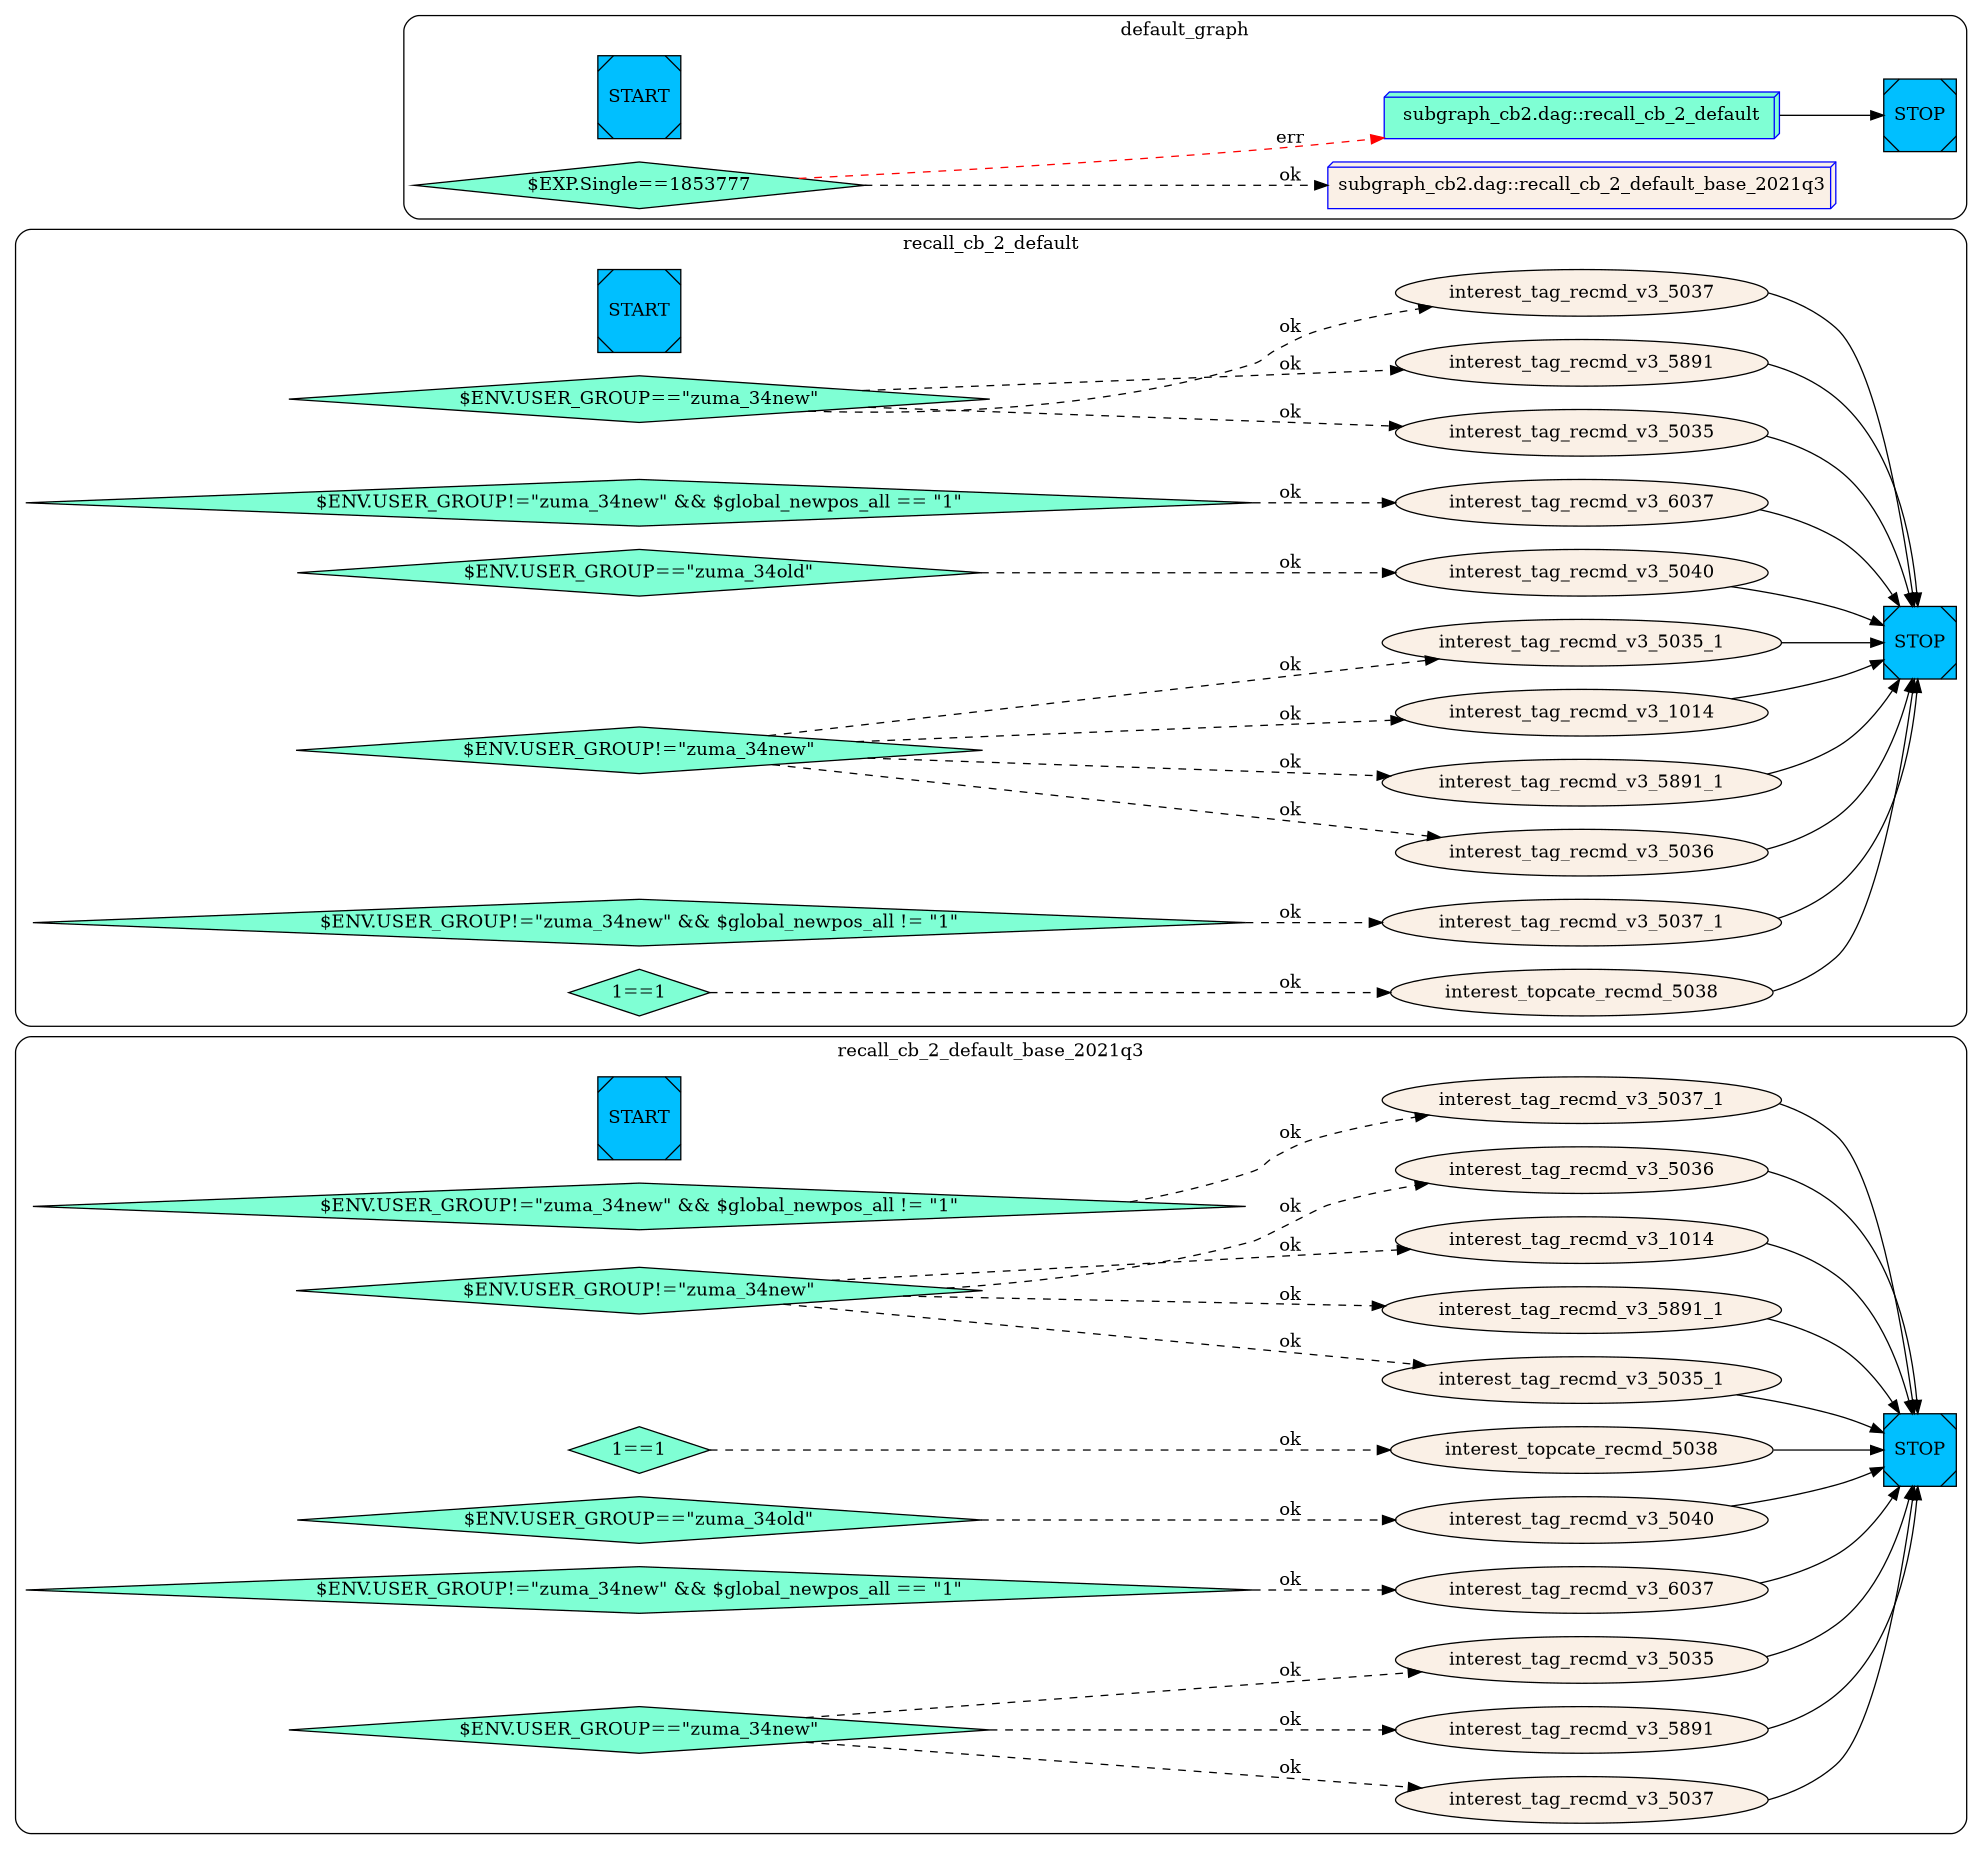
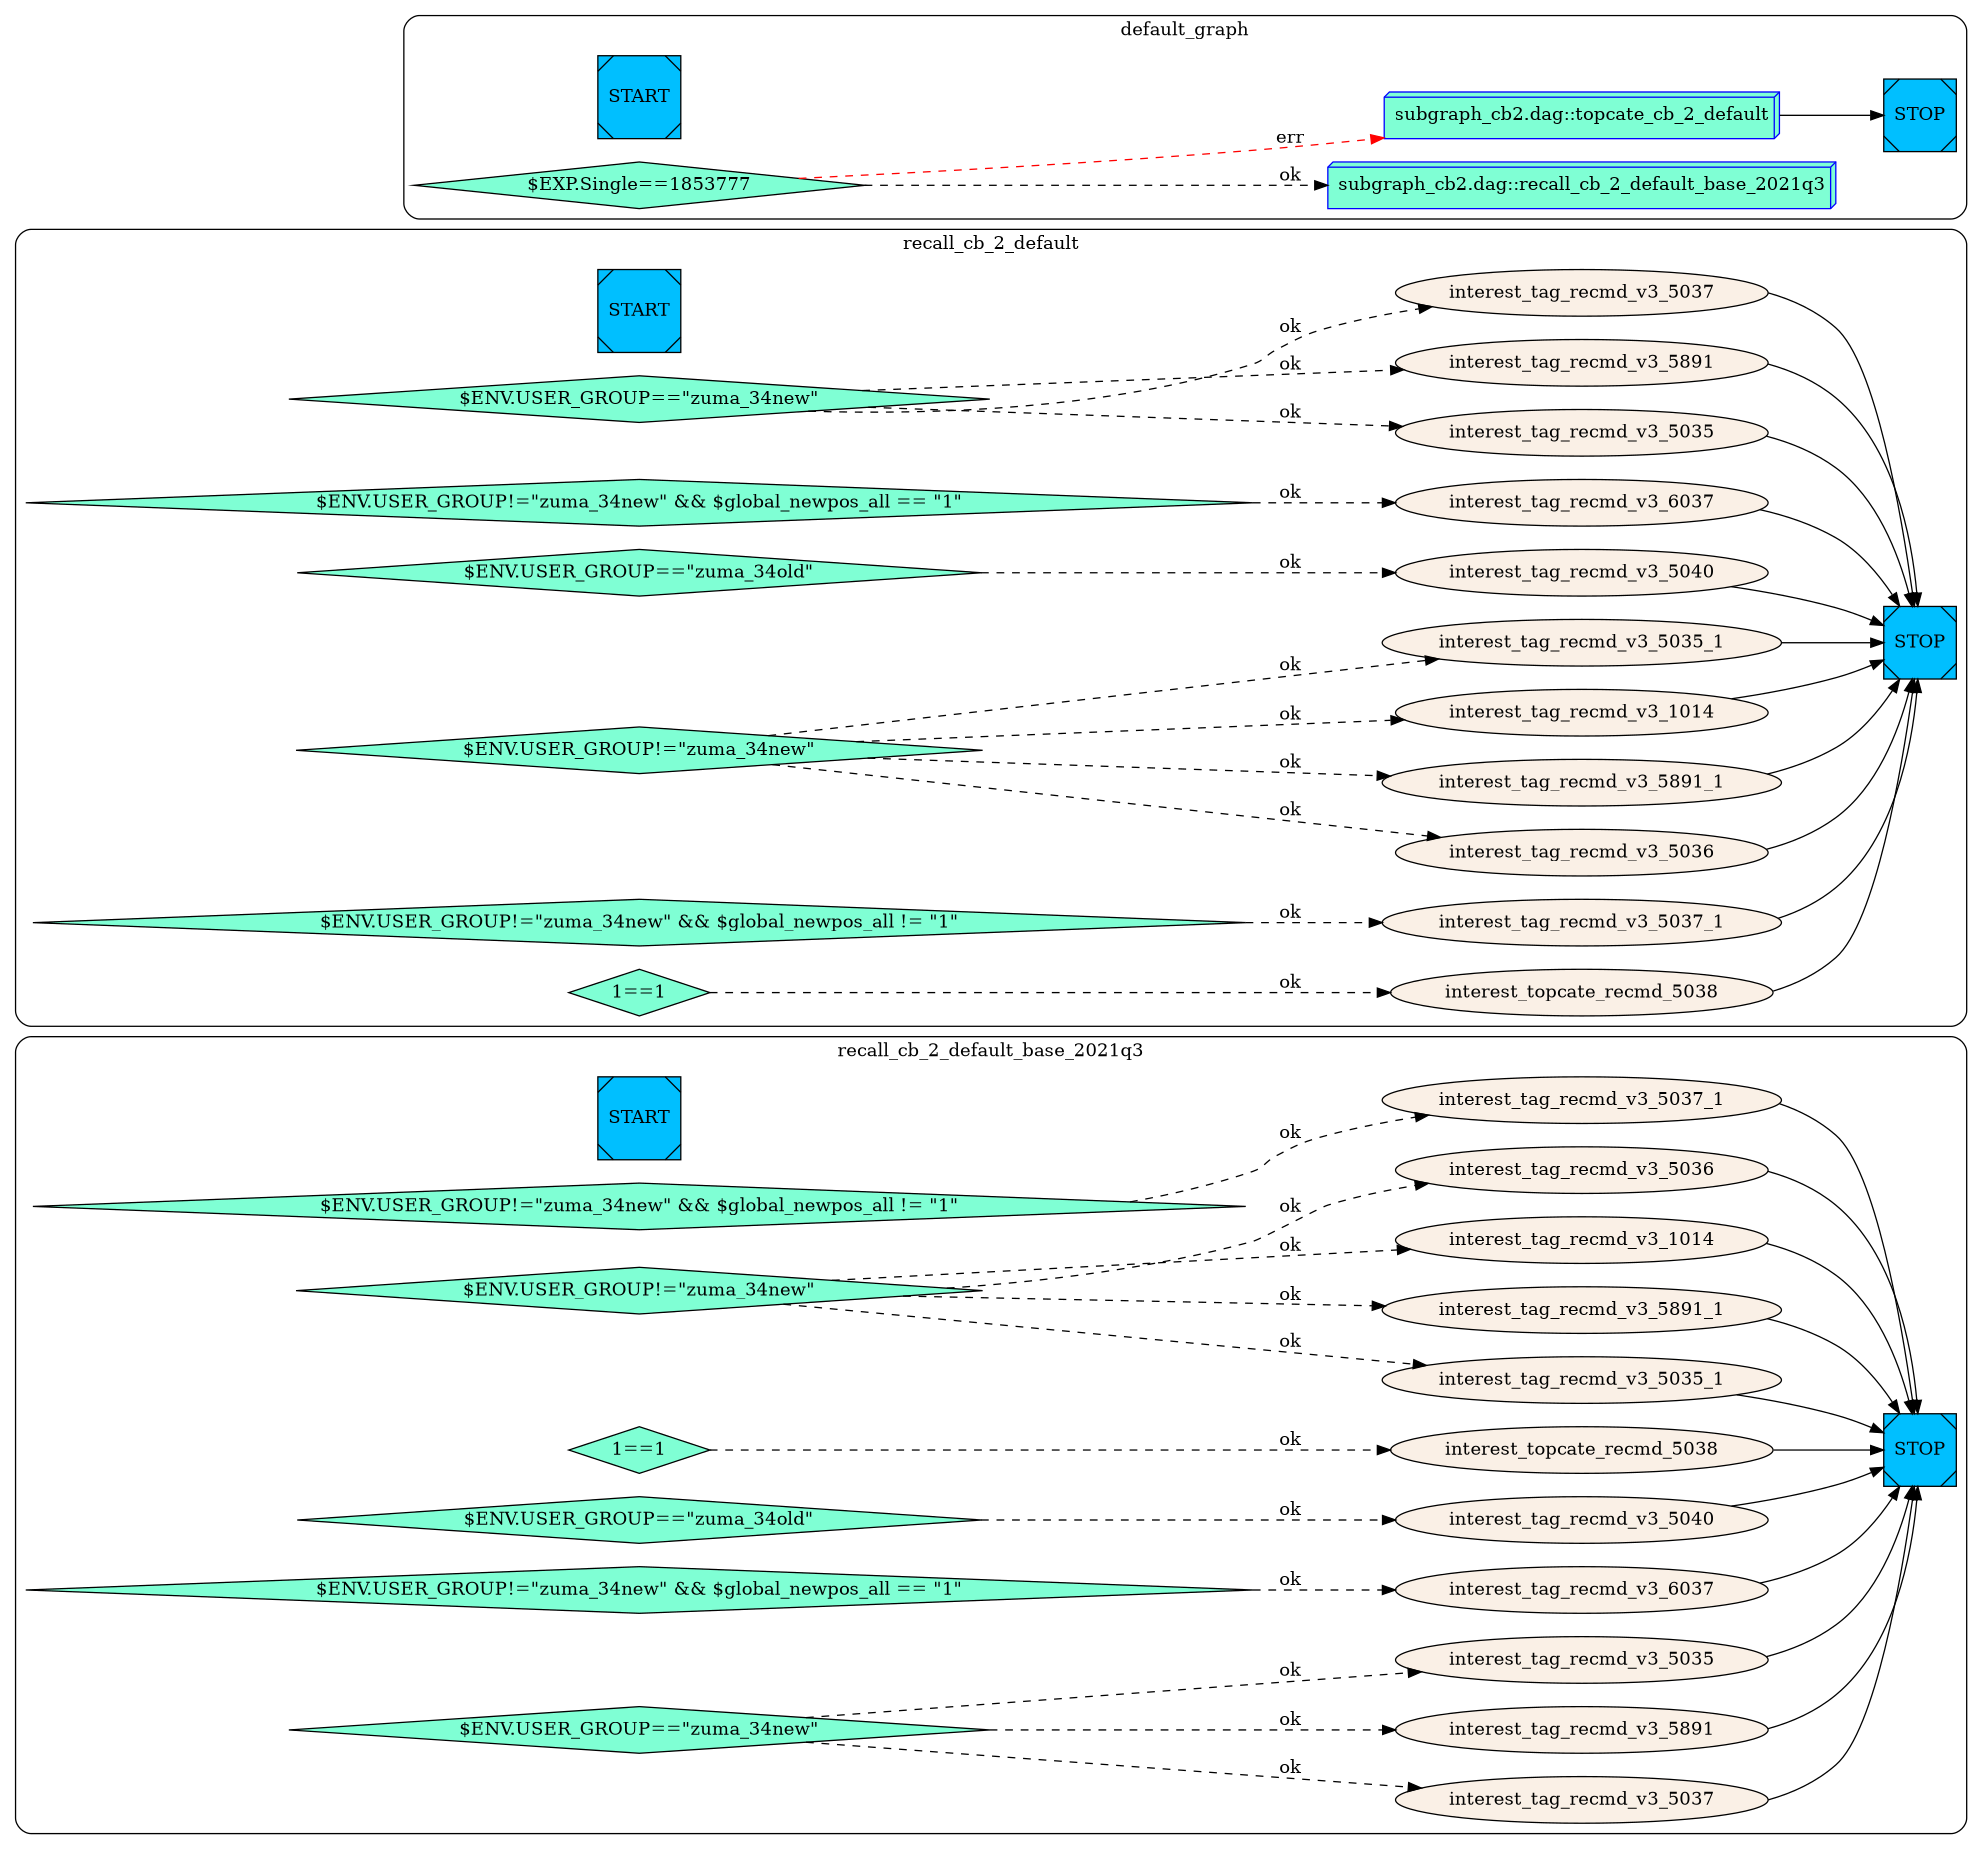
node "subgraph_cb2.dag::recall_cb_2_default": label "subgraph_cb2.dag::recall_cb_2_default" -> "subgraph_cb2.dag::topcate_cb_2_default"
node "subgraph_cb2.dag::recall_cb_2_default_base_2021q3": fillcolor linen -> aquamarine
